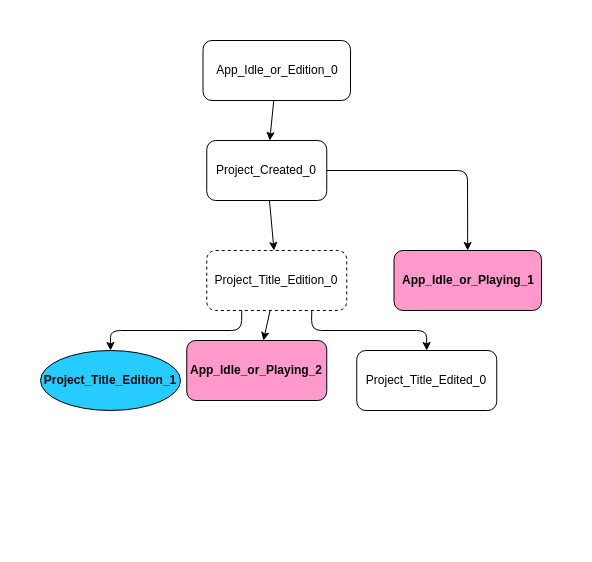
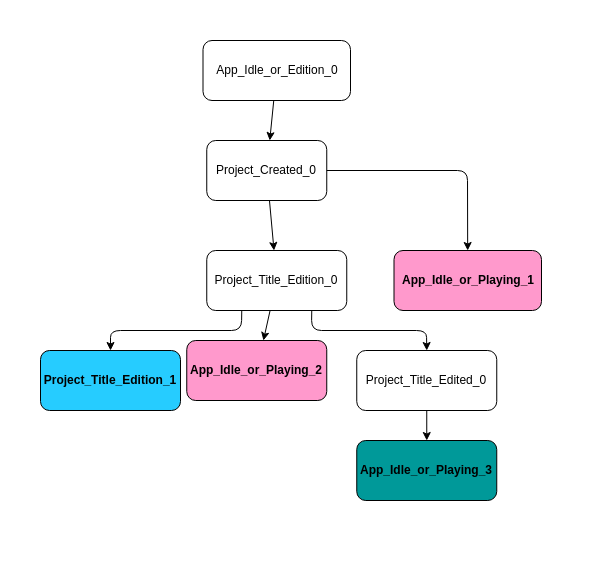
node "Project_Title_Edition_0": style dashed -> solid
node "Project_Title_Edition_1": shape ellipse -> rounded rectangle
edge "Project_Title_Edited_0" -> "App_Idle_or_Playing_3": added
node "App_Idle_or_Playing_3": added
